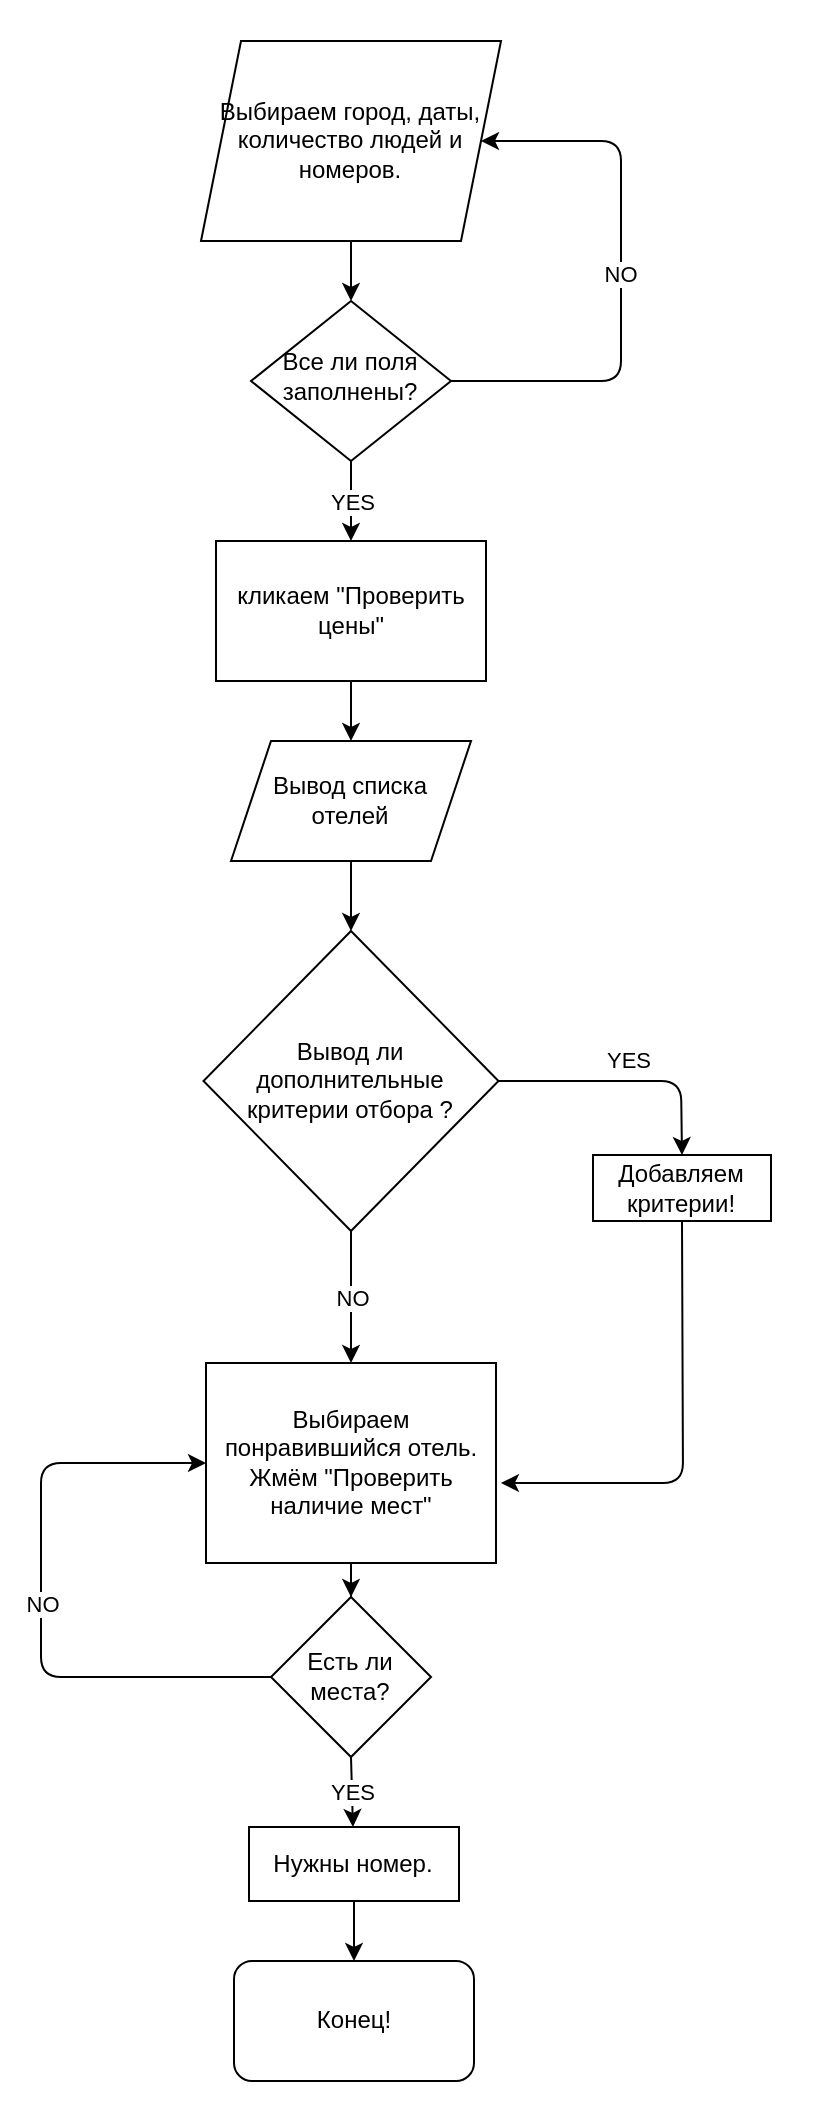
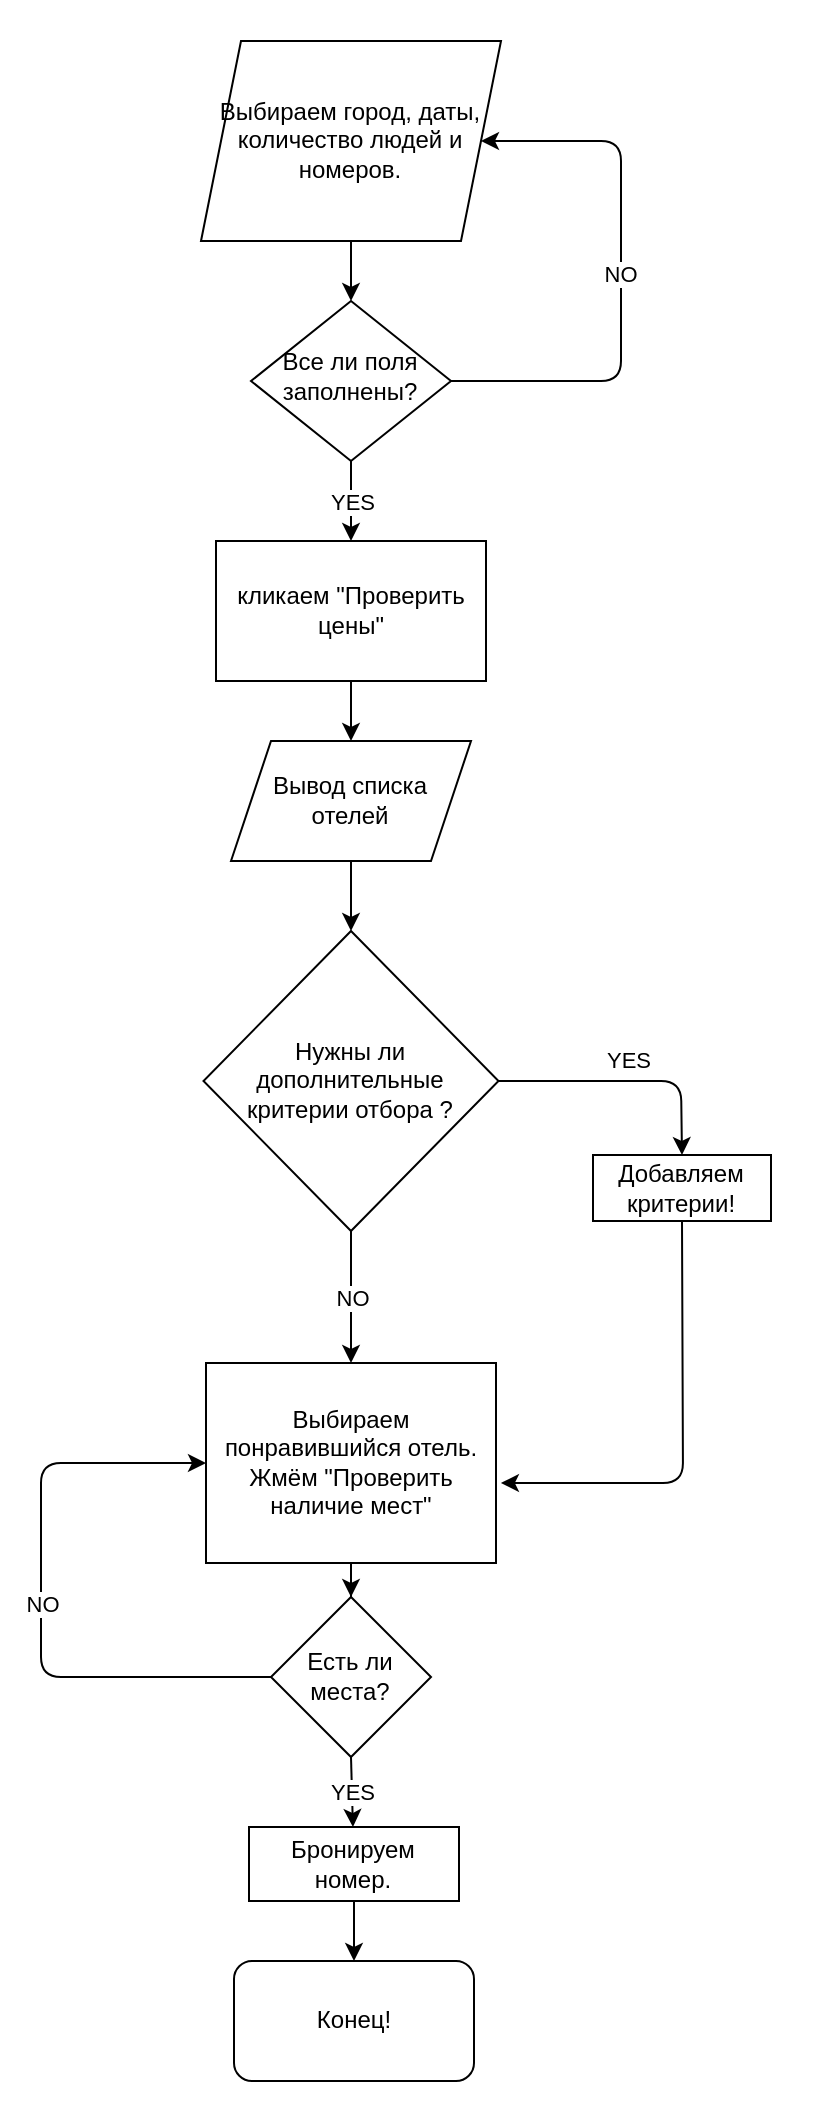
node "Вывод ли дополнительные критерии отбора ?": label "Вывод ли дополнительные критерии отбора ?" -> "Нужны ли дополнительные критерии отбора ?"
node "Нужны номер.": label "Нужны номер." -> "Бронируем номер."
